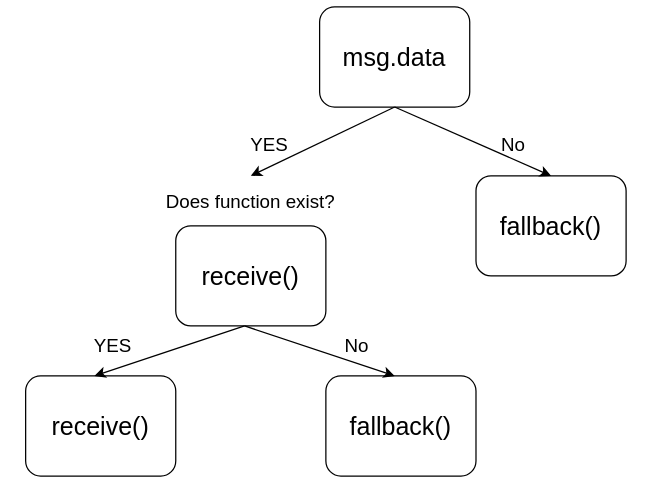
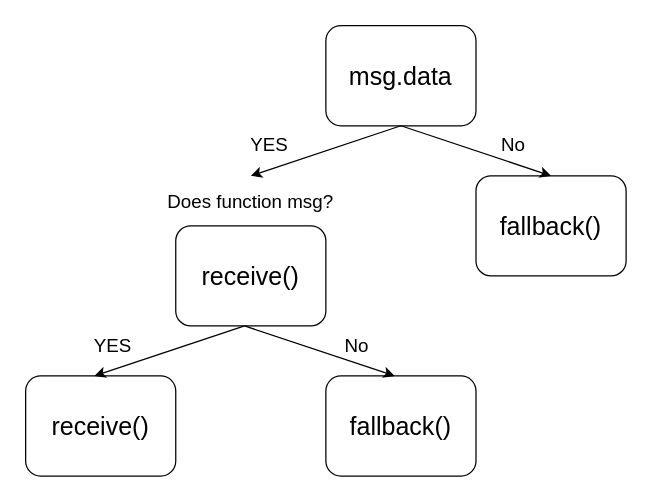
node "msg.data": moved (394, 57) -> (401, 76)
node "Does function exist?": label "Does function exist?" -> "Does function msg?"
